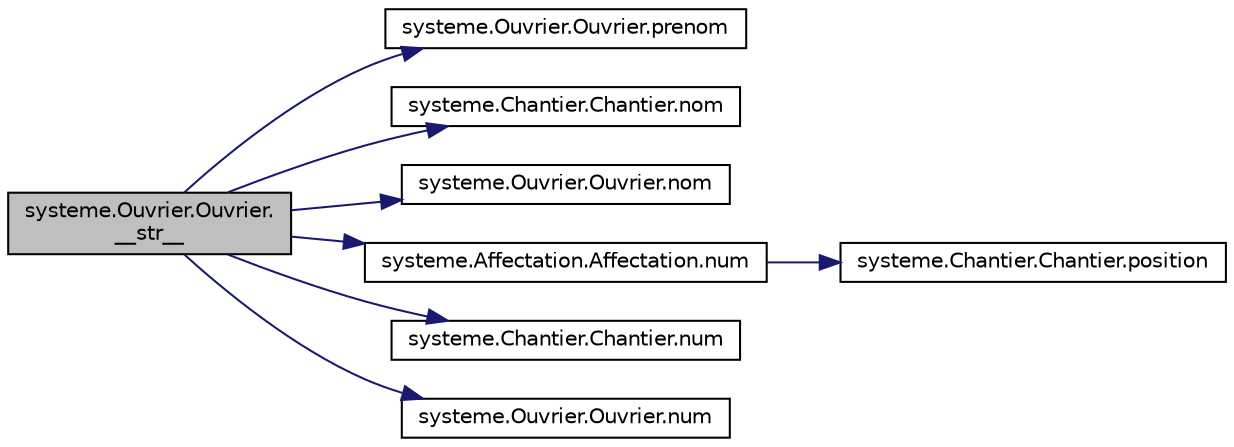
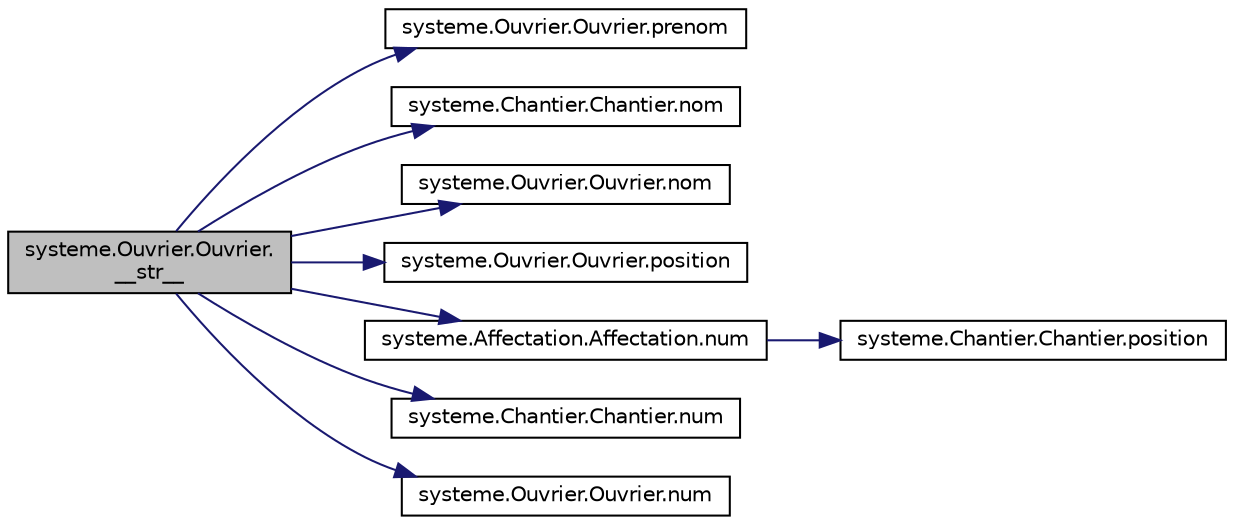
node "systeme.Ouvrier.Ouvrier.position": added
